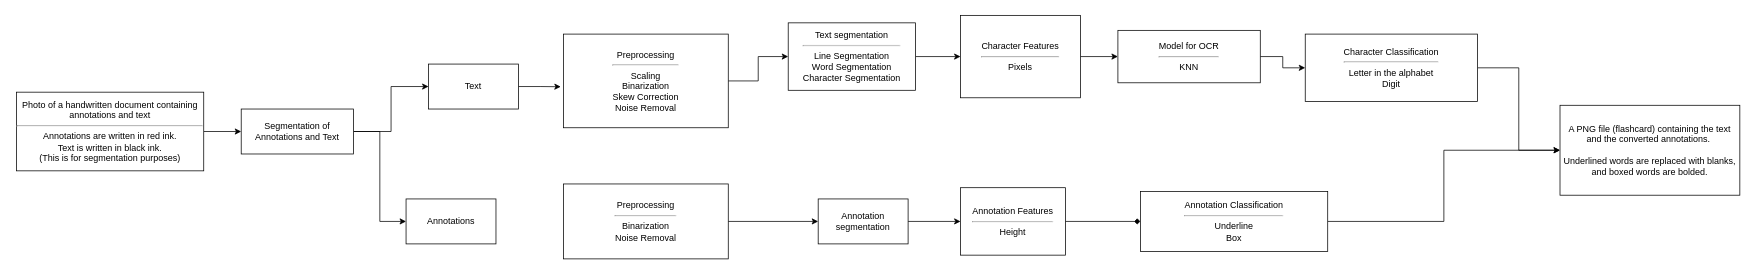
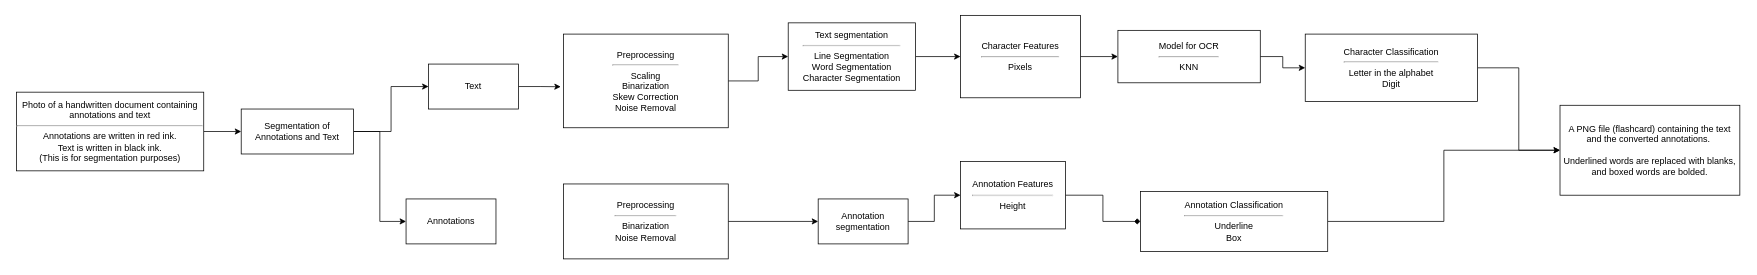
node "Annotation Features Height": moved (1013, 222) -> (1013, 195)
